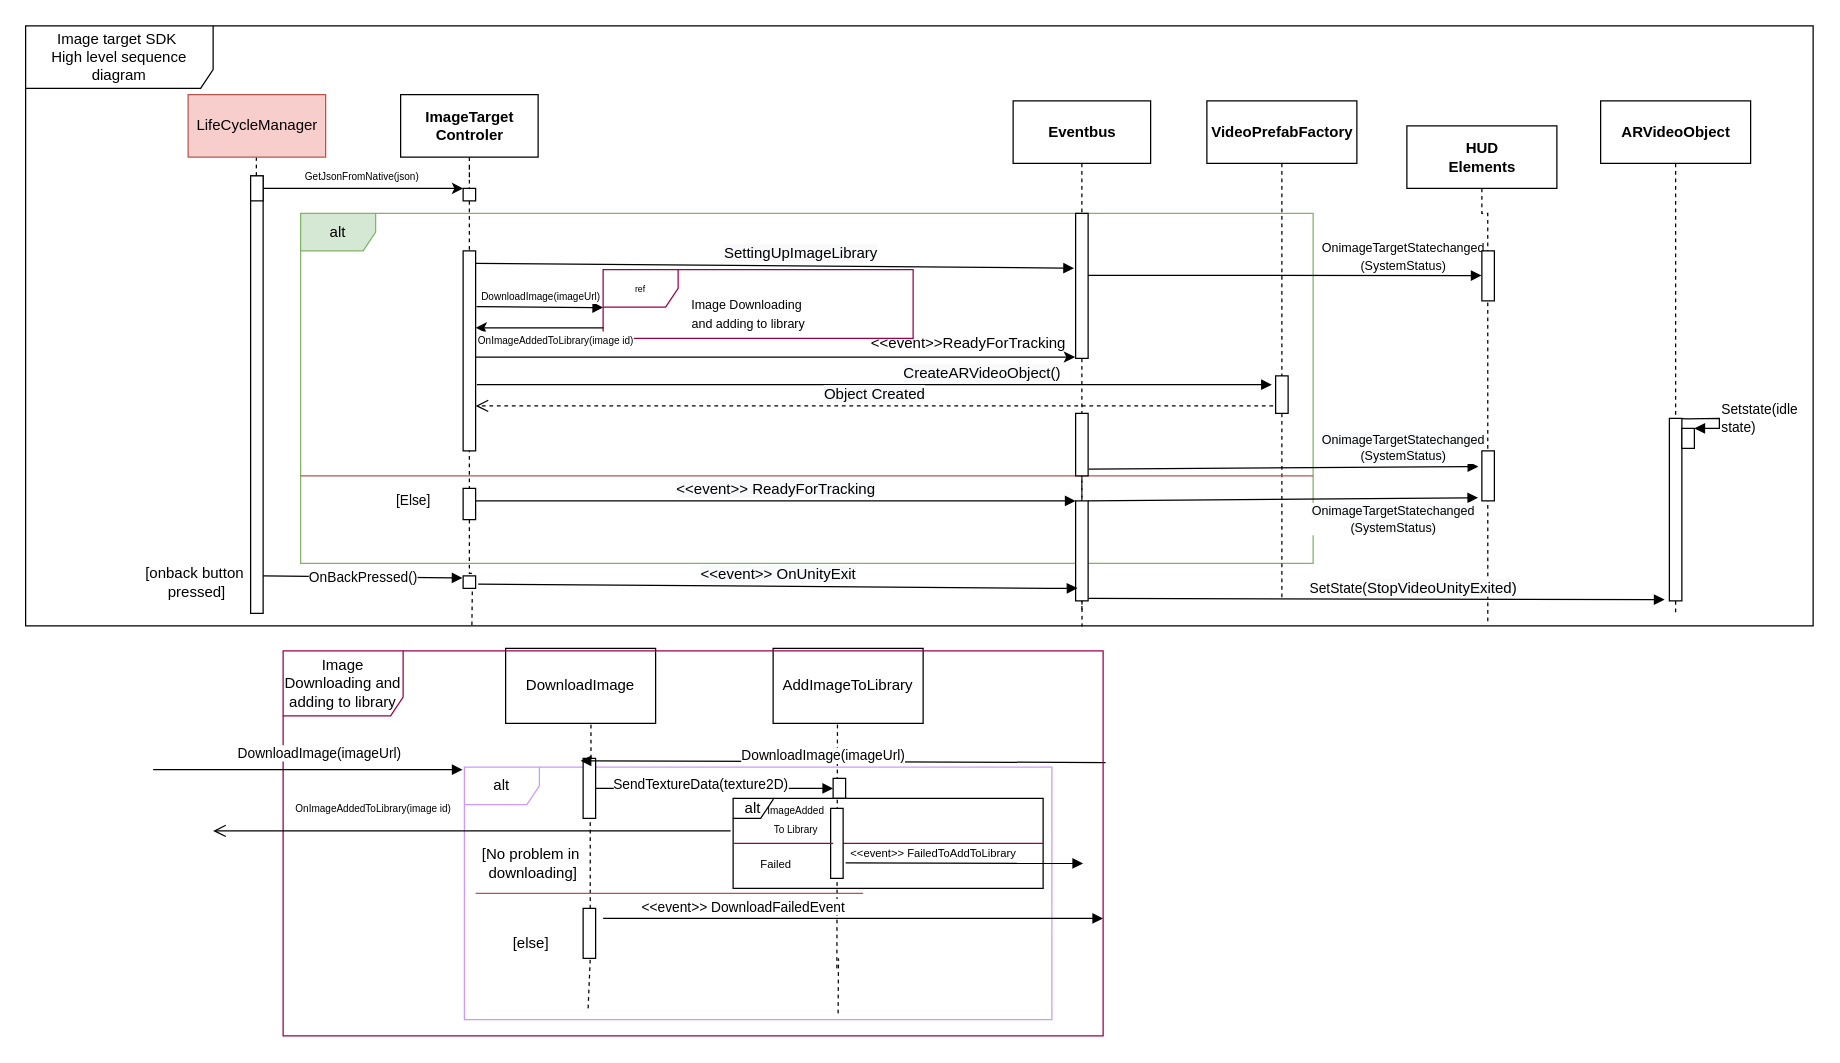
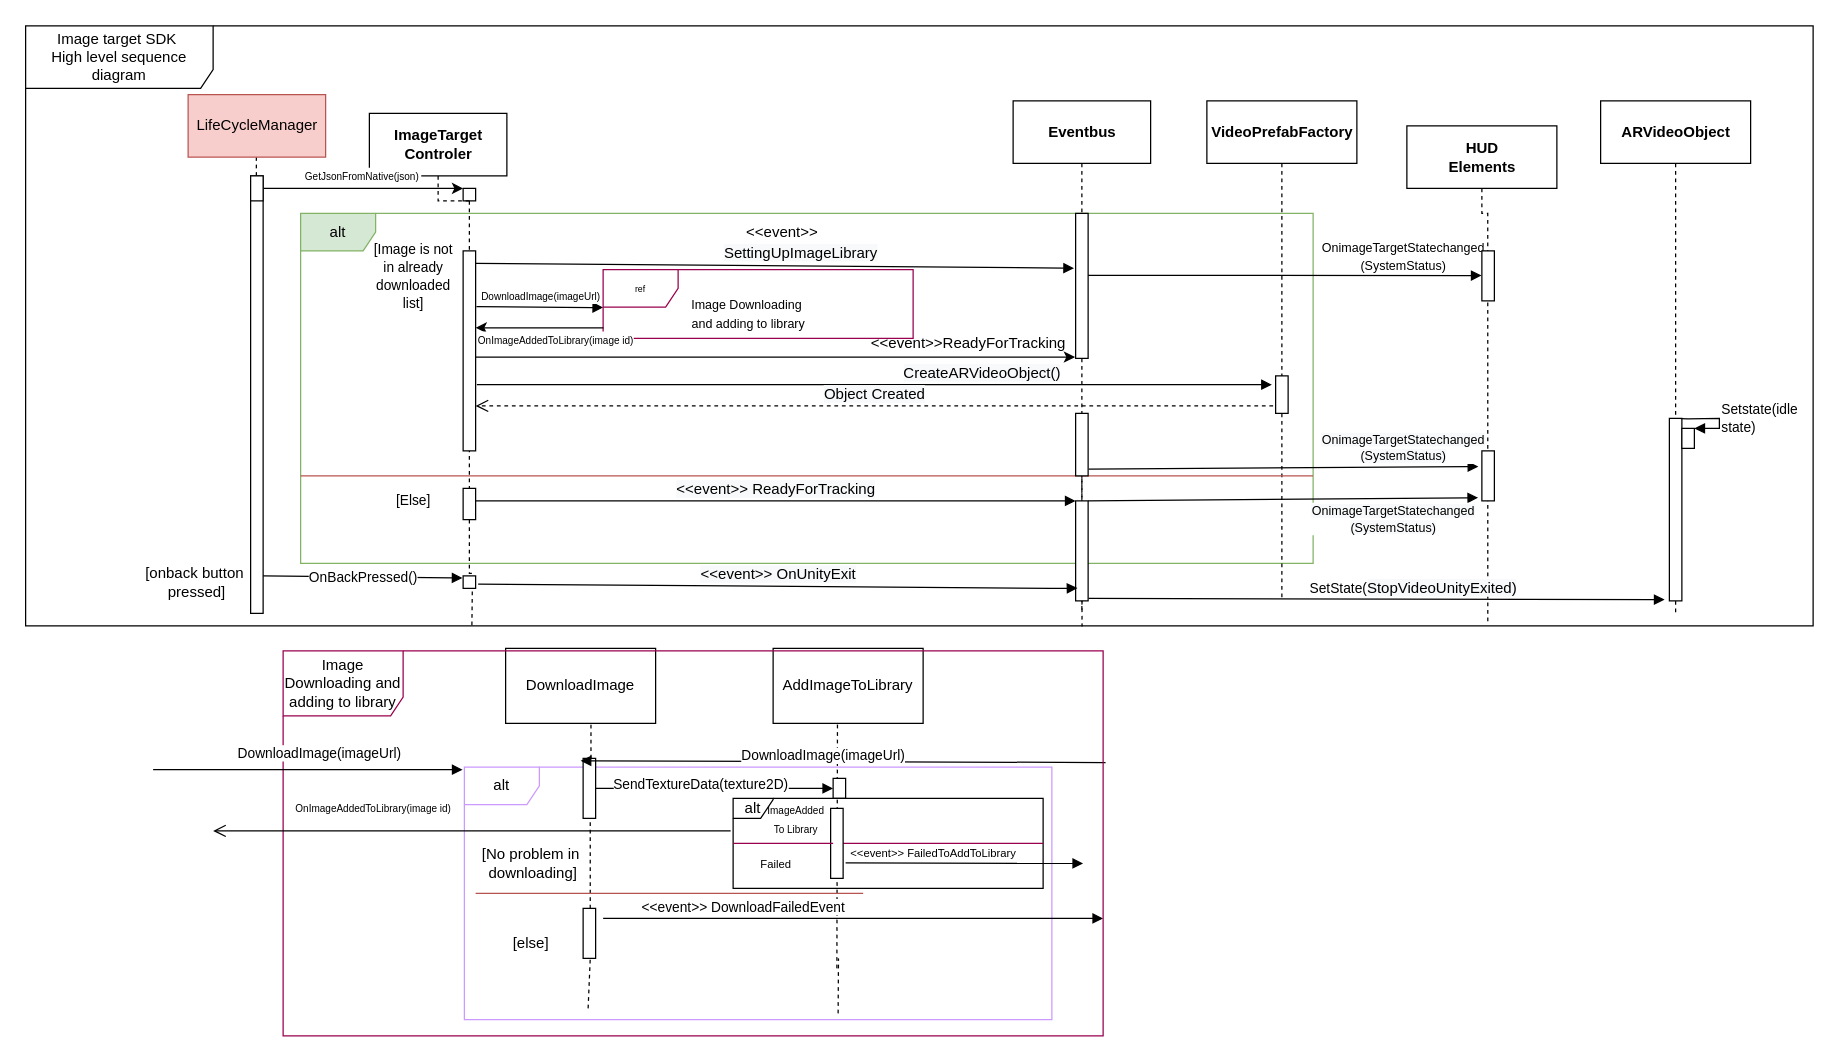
node "ImageTarget Controler": moved (469, 126) -> (438, 144)
node "<<event>>": added
node "[Image is not in already downloaded list]": added
